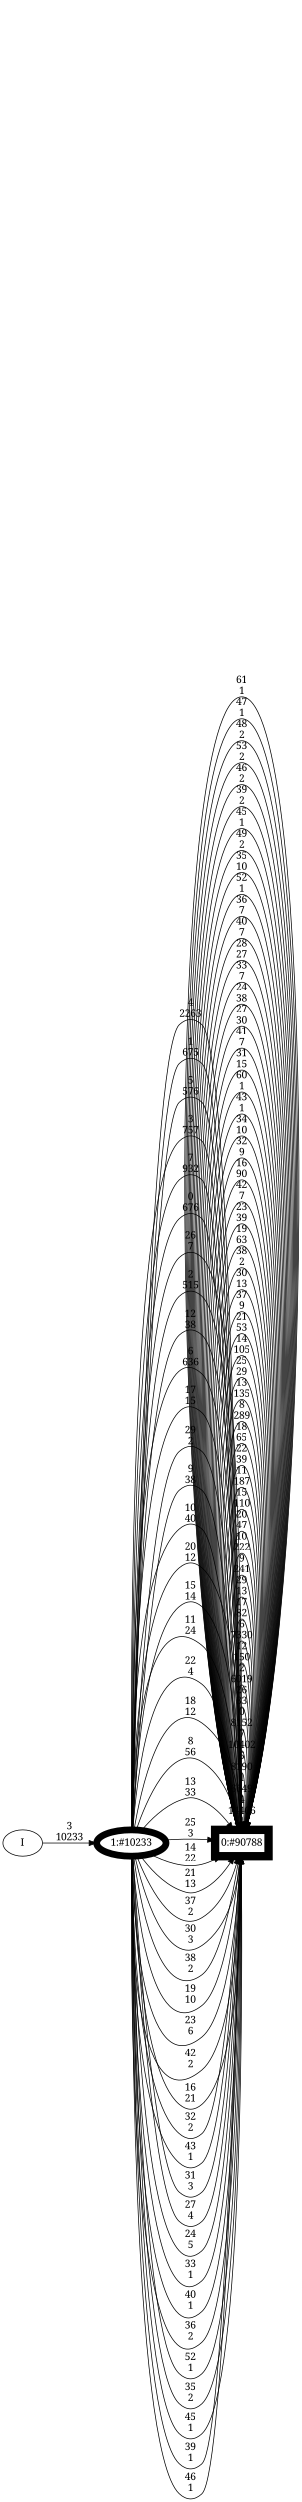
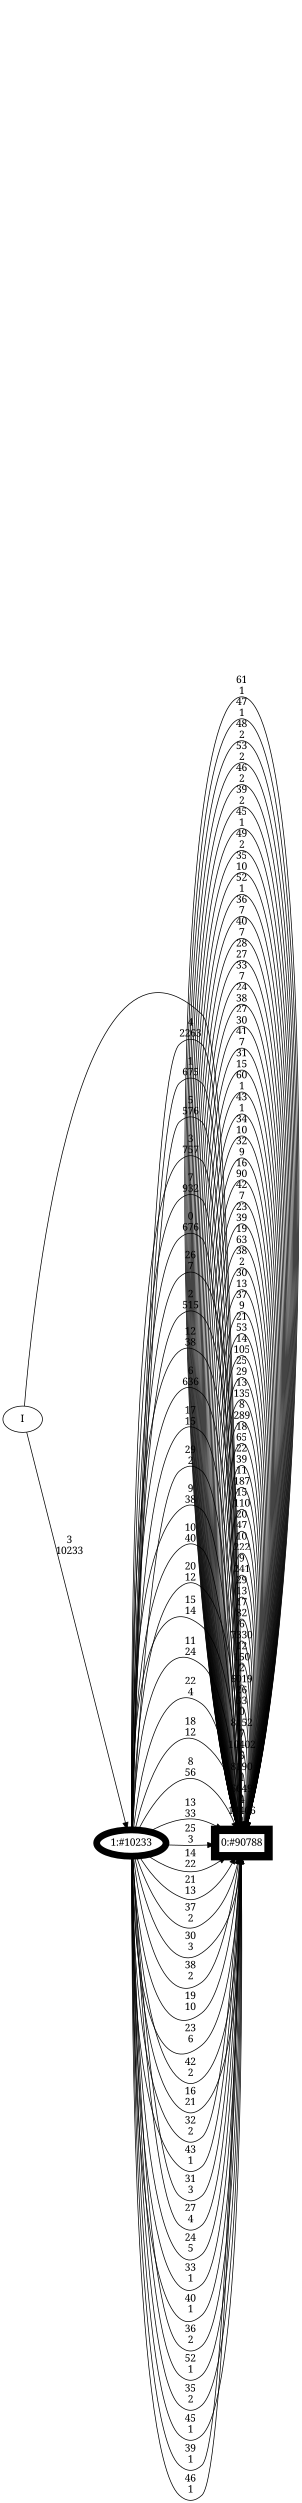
edge "I" -> "0:#90788": added
